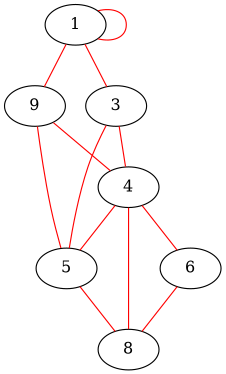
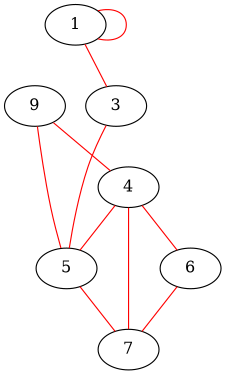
edge "1" -- "9": removed
edge "3" -- "4": removed
node "8": label "8" -> "7"
